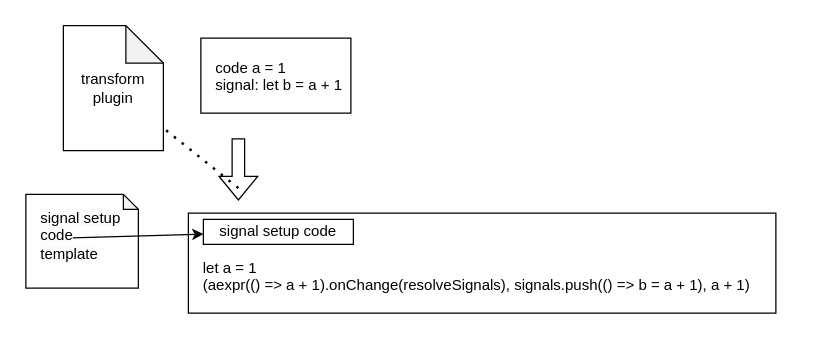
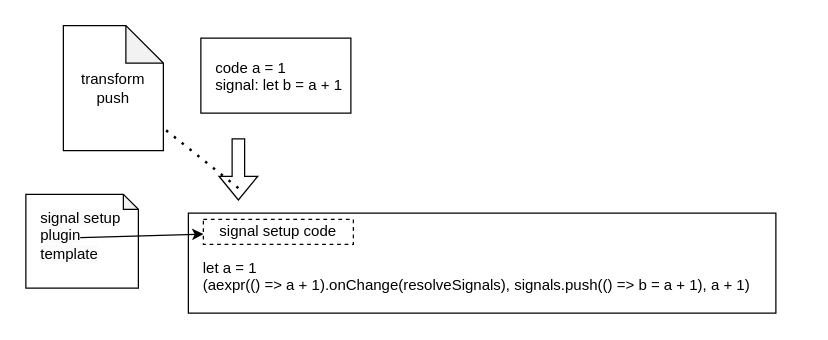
node "transform plugin": label "transform plugin" -> "transform push"
node "signal setup code": style solid -> dashed
node "signal setup code template": label "signal setup code template" -> "signal setup plugin template"
